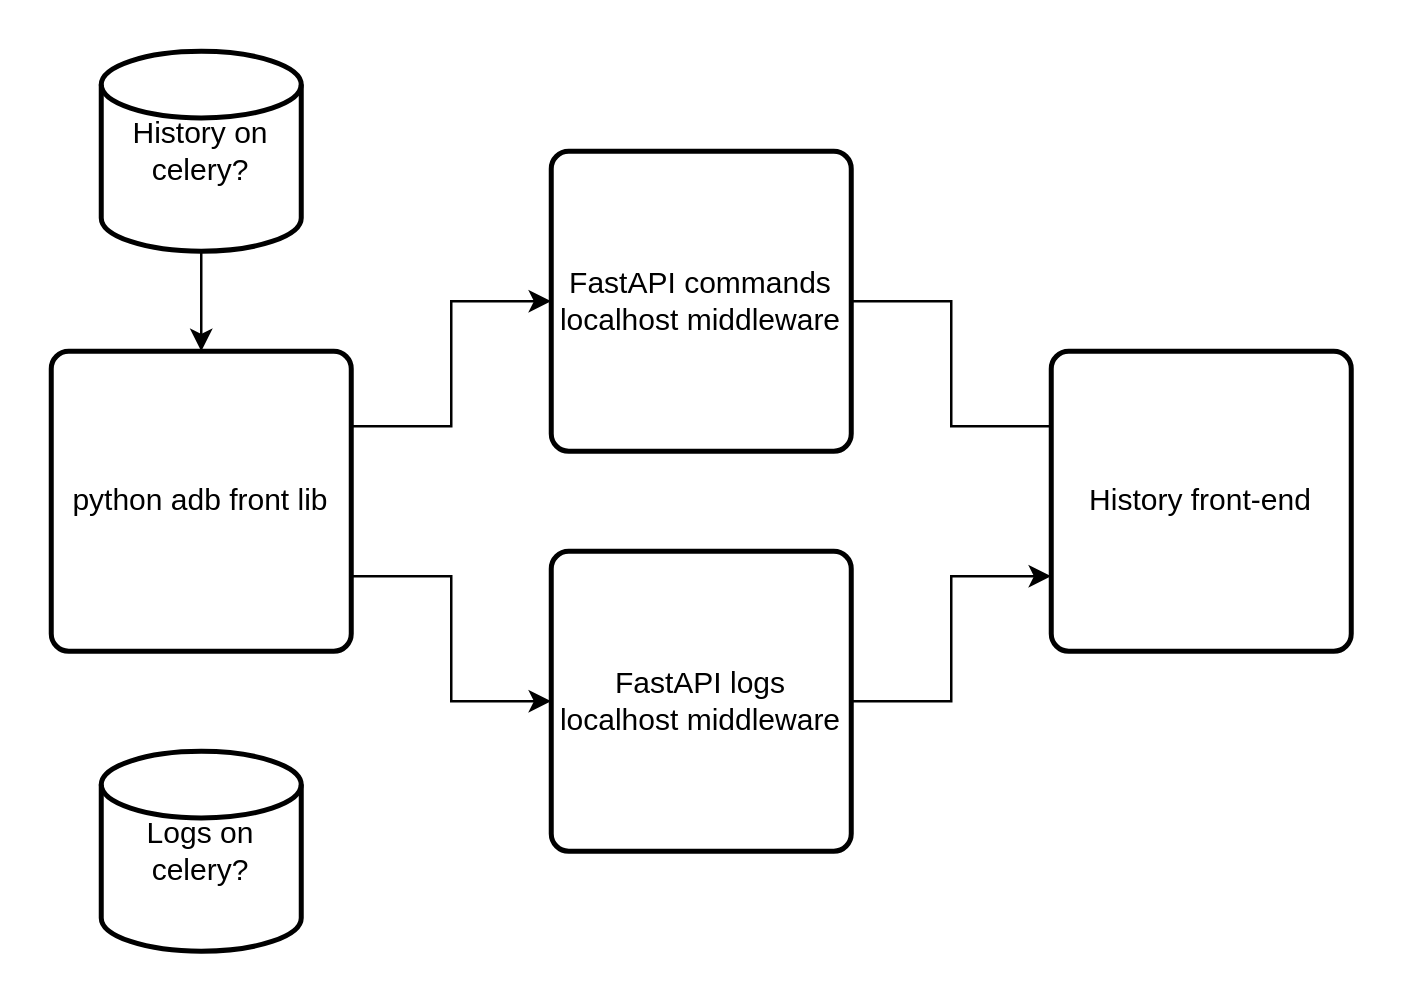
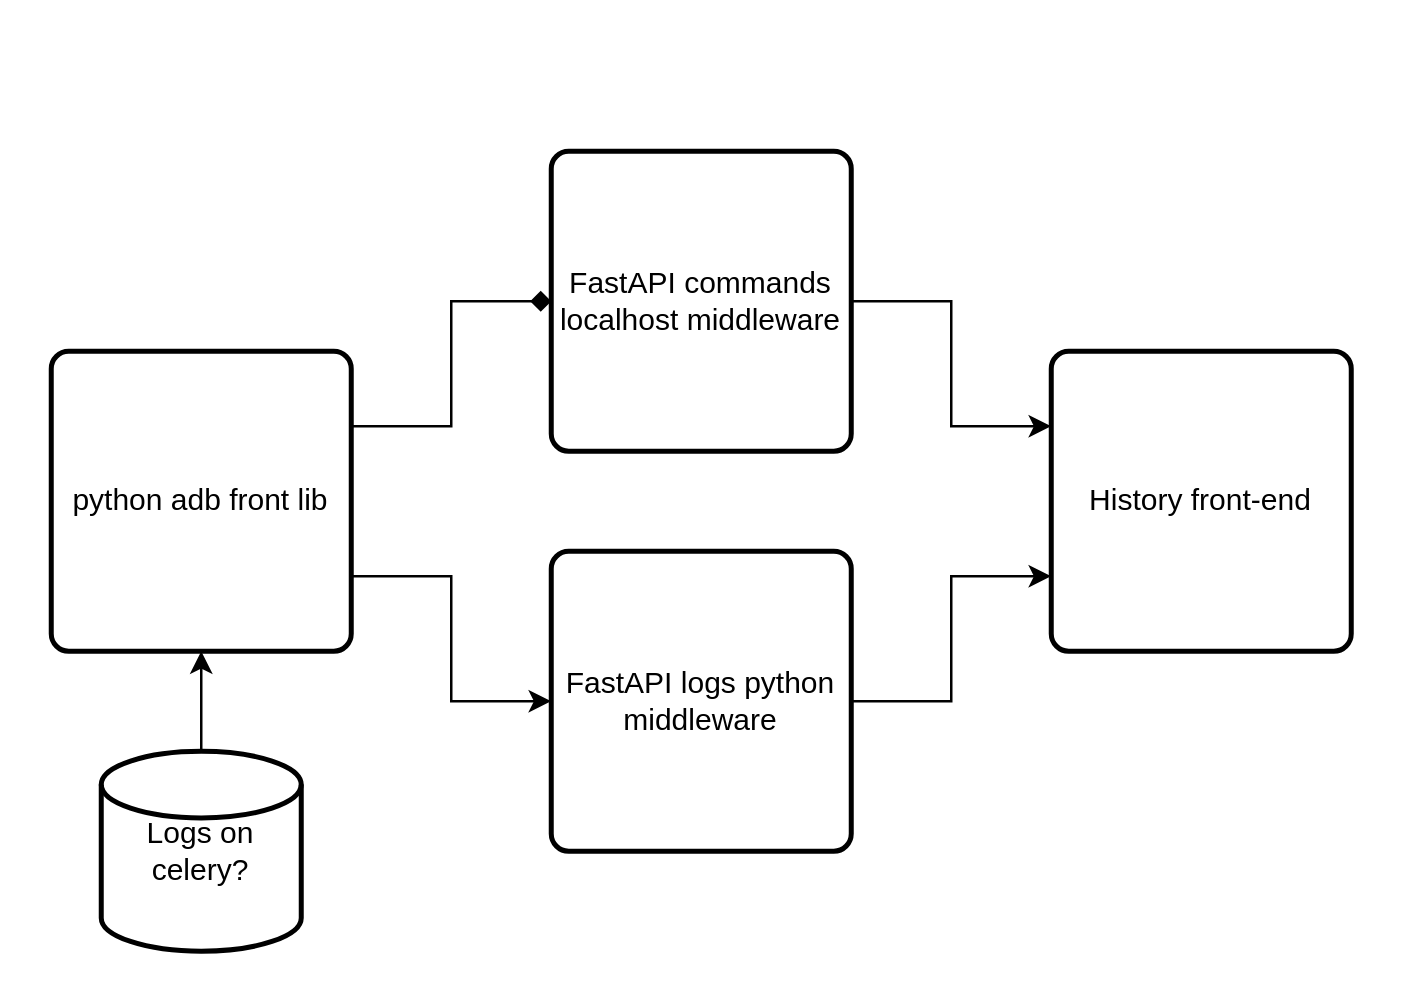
node "History on celery?": removed
edge "History on celery?" -> "python adb front lib": removed
edge "python adb front lib" -> "FastAPI commands localhost middleware": arrowhead classic -> diamond
edge "FastAPI commands localhost middleware" -- "History front-end": arrowhead none -> classic
node "FastAPI logs localhost middleware": label "FastAPI logs localhost middleware" -> "FastAPI logs python middleware"
edge "Logs on celery?" -> "python adb front lib": added
